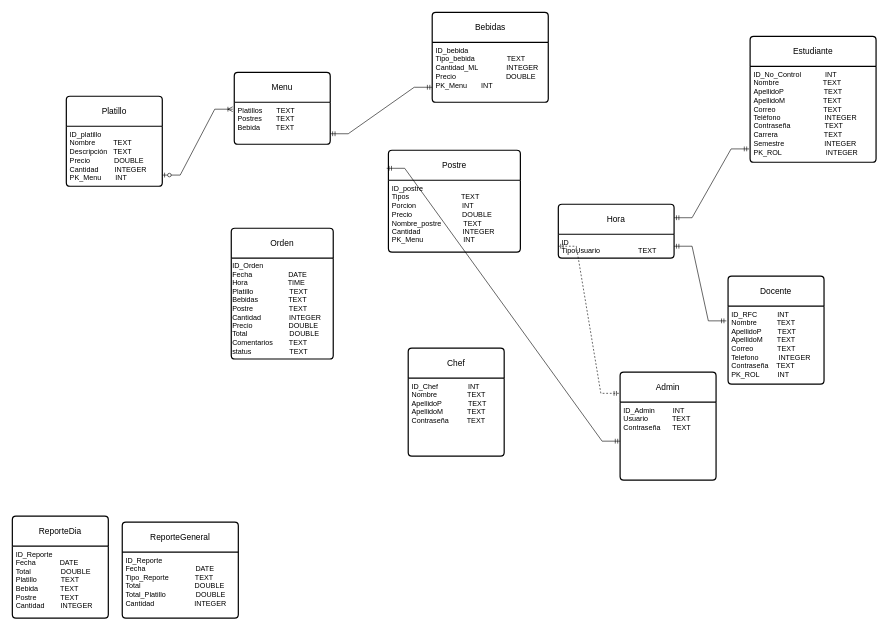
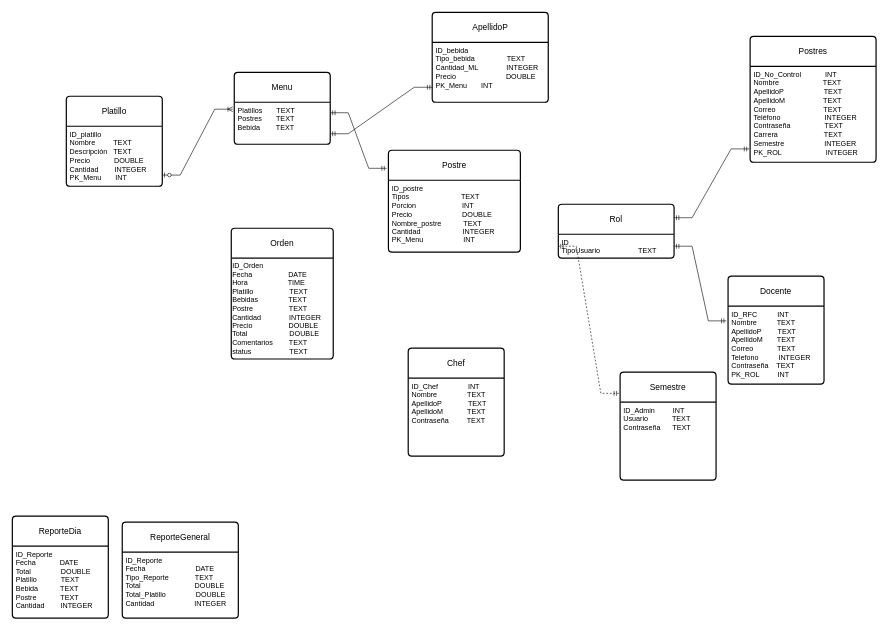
node "Bebidas": label "Bebidas" -> "ApellidoP"
node "Estudiante": label "Estudiante" -> "Postres"
node "Hora": label "Hora" -> "Rol"
edge "Postre" -- "ID_Admin INT Usuario TEXT Contraseña TEXT": now "Postre" -- "Platillos TEXT Postres TEXT Bebida TEXT"
node "Admin": label "Admin" -> "Semestre"
